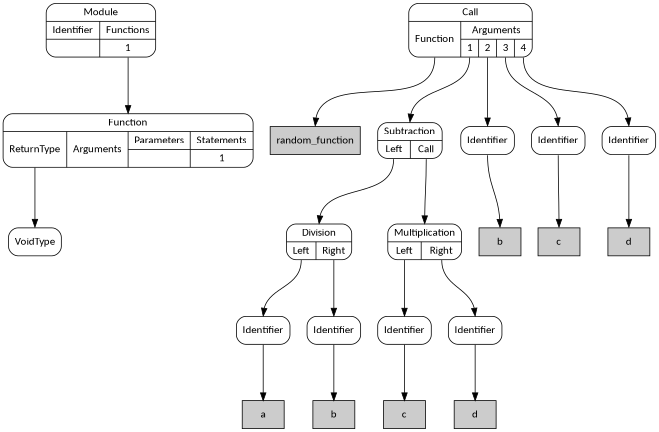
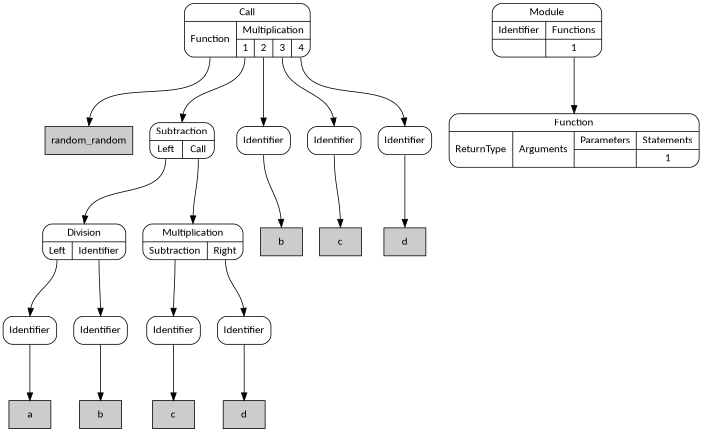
node "Call": text "Arguments" -> "Multiplication"
node "random_function": label "random_function" -> "random_random"
node "VoidType": removed
node "Division": text "Right" -> "Identifier"
node "Multiplication": text "Left" -> "Subtraction"
